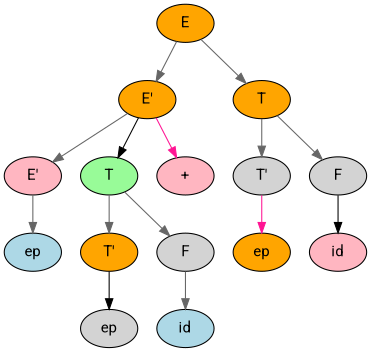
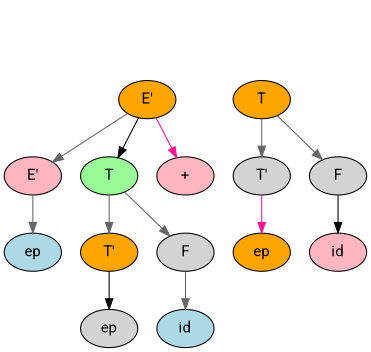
node "E": removed
